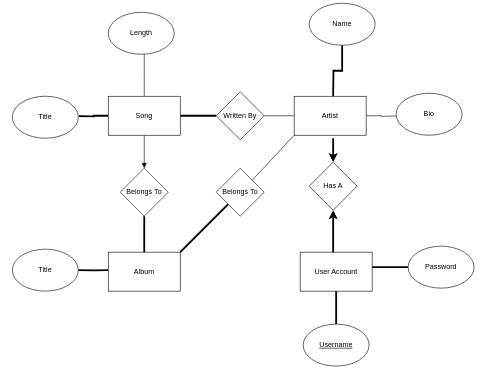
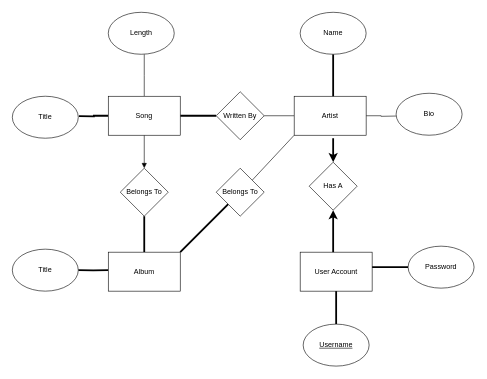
node "Name": moved (342, 24) -> (333, 33)
